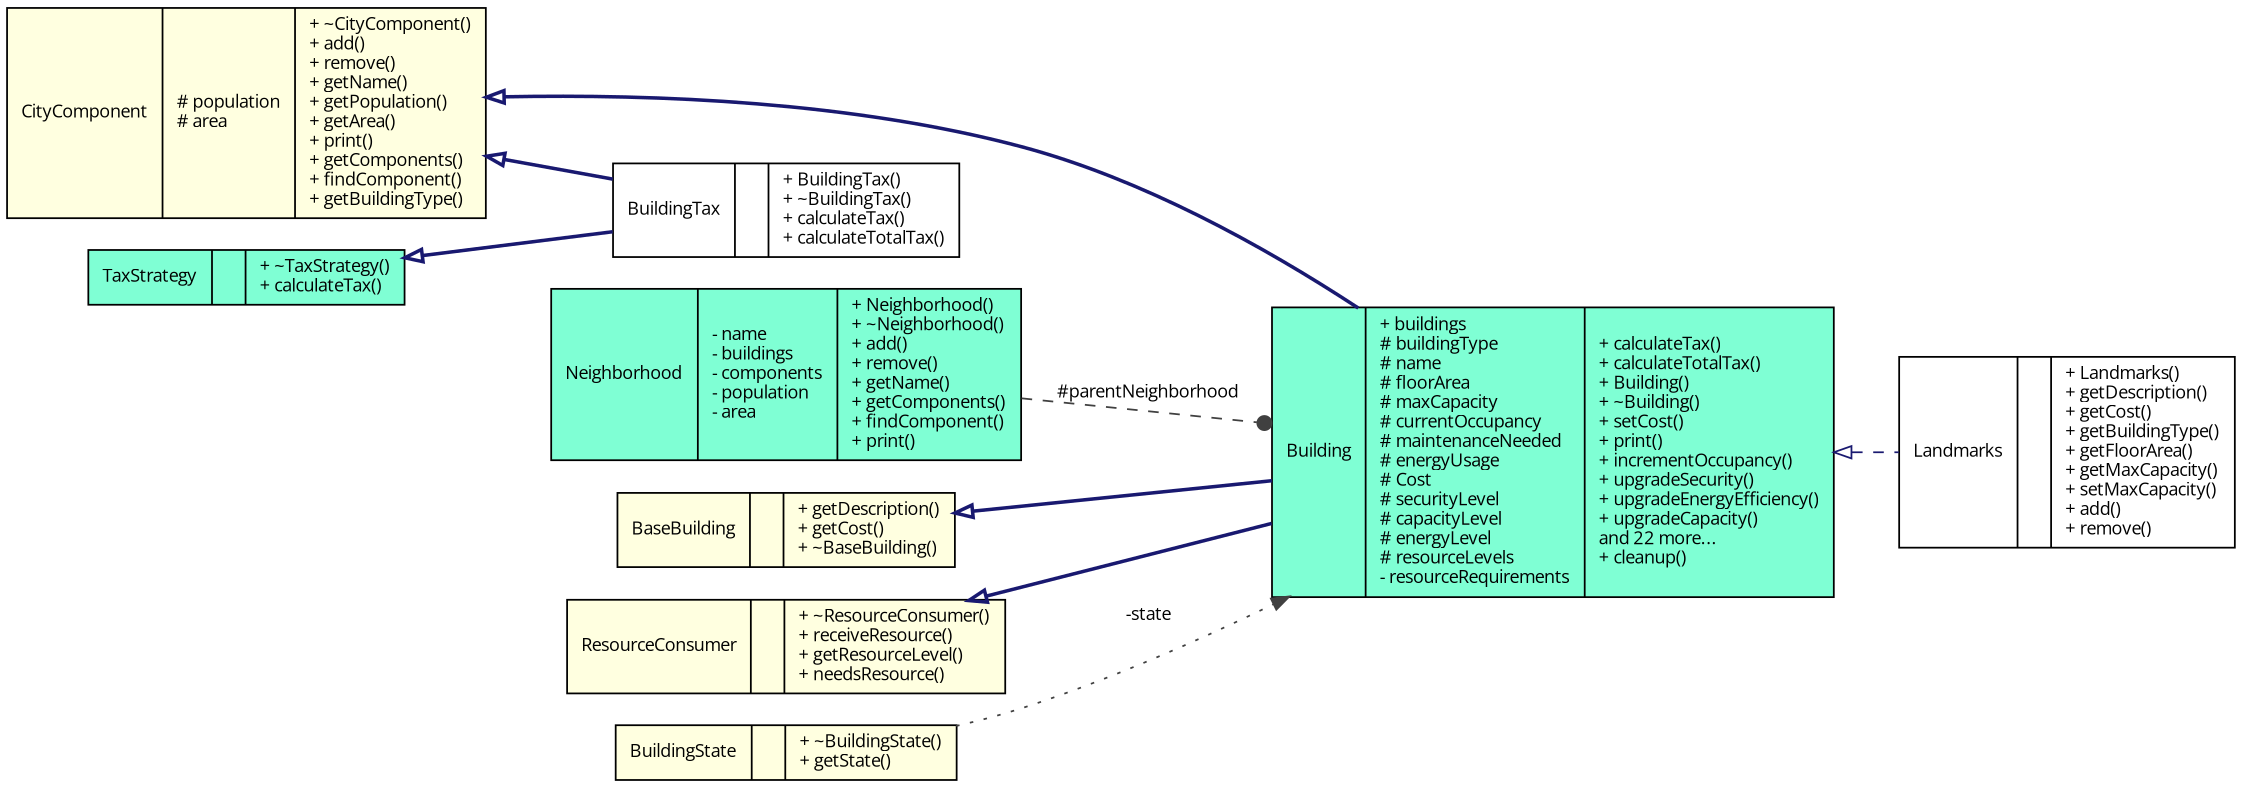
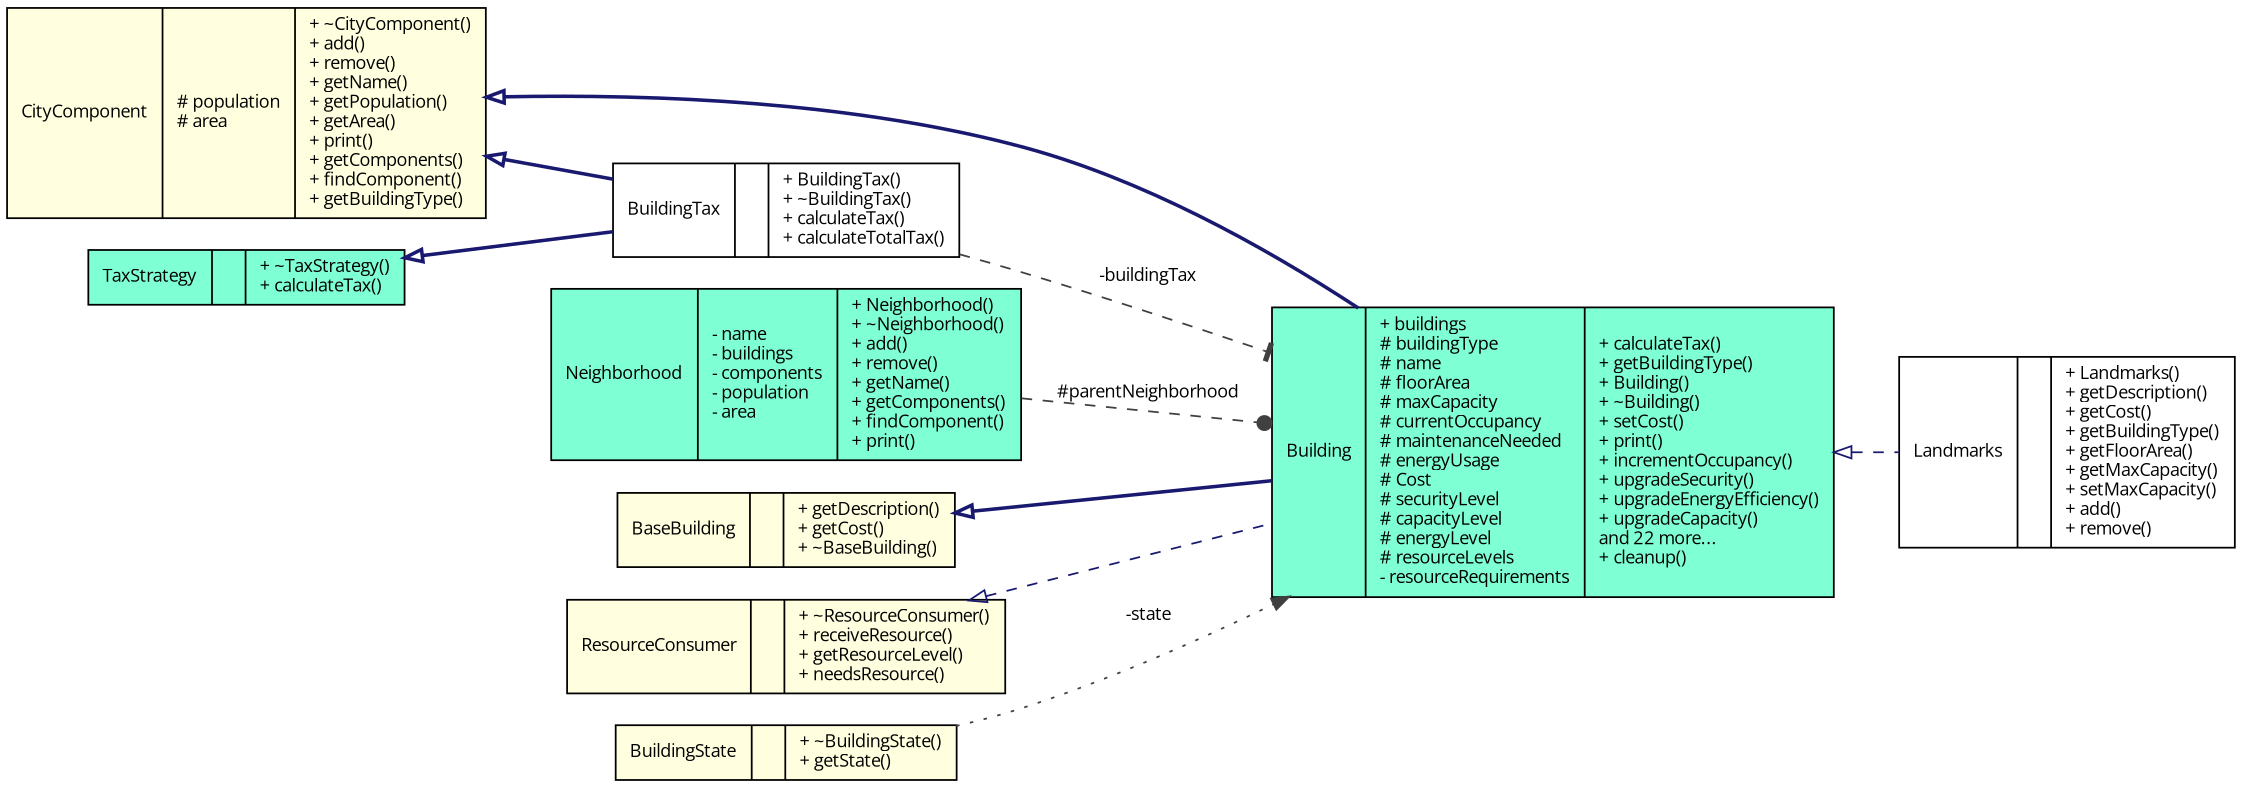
edge "BuildingTax" -> "Building": added, label "-buildingTax"
node "Building": text "+ calculateTotalTax()" -> "+ getBuildingType()"
edge "Building" -> "ResourceConsumer": style bold -> dashed
